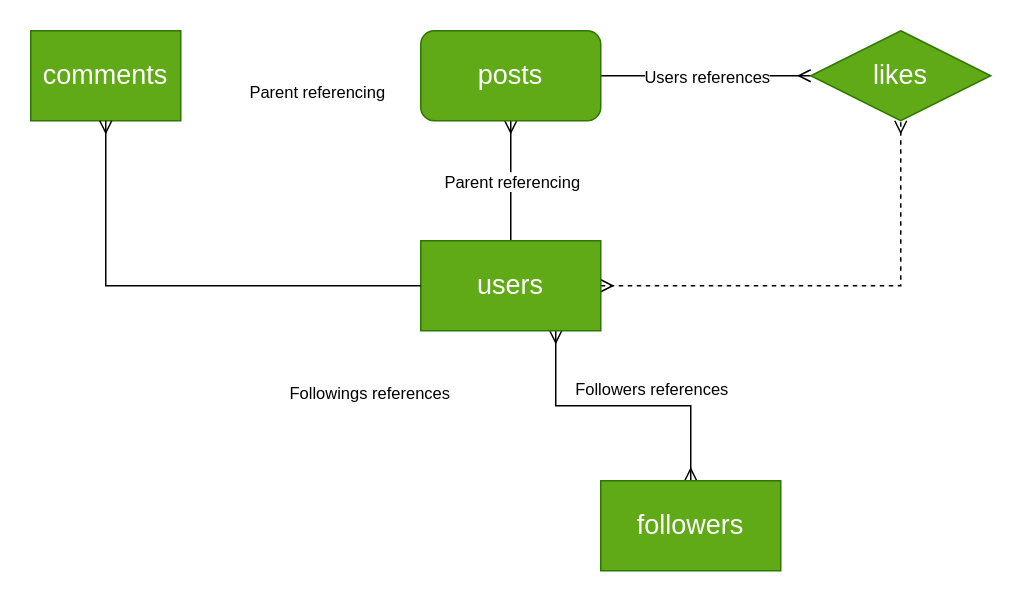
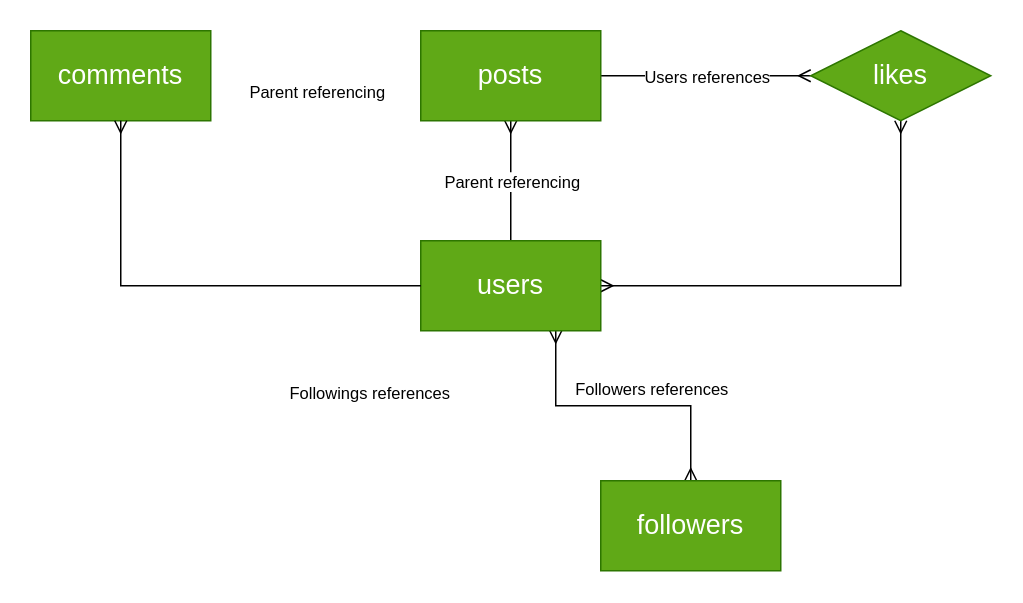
node "comments": size 150x90 -> 180x90
node "posts": shape rounded rectangle -> rectangle
edge "likes" -- "users": style dashed -> solid
